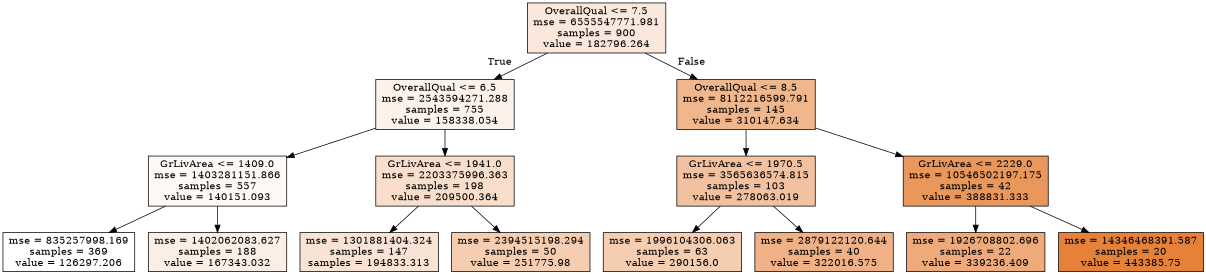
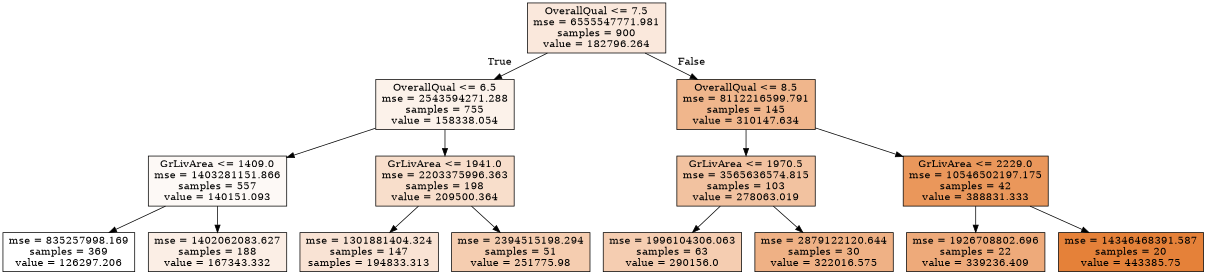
node "mse = 1402062083.627 samples = 188 value = 167343.032": label "mse = 1402062083.627 samples = 188 value = 167343.032" -> "mse = 1402062083.627 samples = 188 value = 167343.332"
node "mse = 2394515198.294 samples = 50 value = 251775.98": label "mse = 2394515198.294 samples = 50 value = 251775.98" -> "mse = 2394515198.294 samples = 51 value = 251775.98"
node "mse = 2879122120.644 samples = 40 value = 322016.575": label "mse = 2879122120.644 samples = 40 value = 322016.575" -> "mse = 2879122120.644 samples = 30 value = 322016.575"
